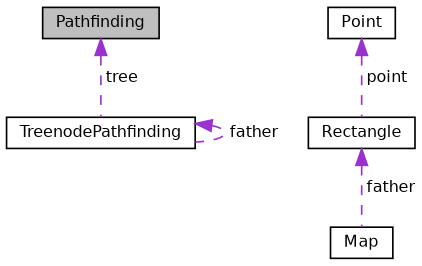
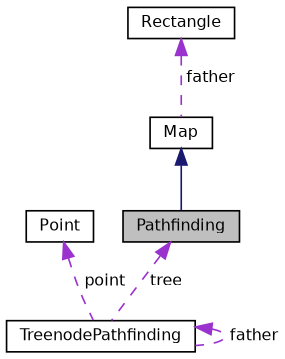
edge "Rectangle" -> "Point": now "TreenodePathfinding" -> "Point"
edge "Pathfinding" -> "Map": added
